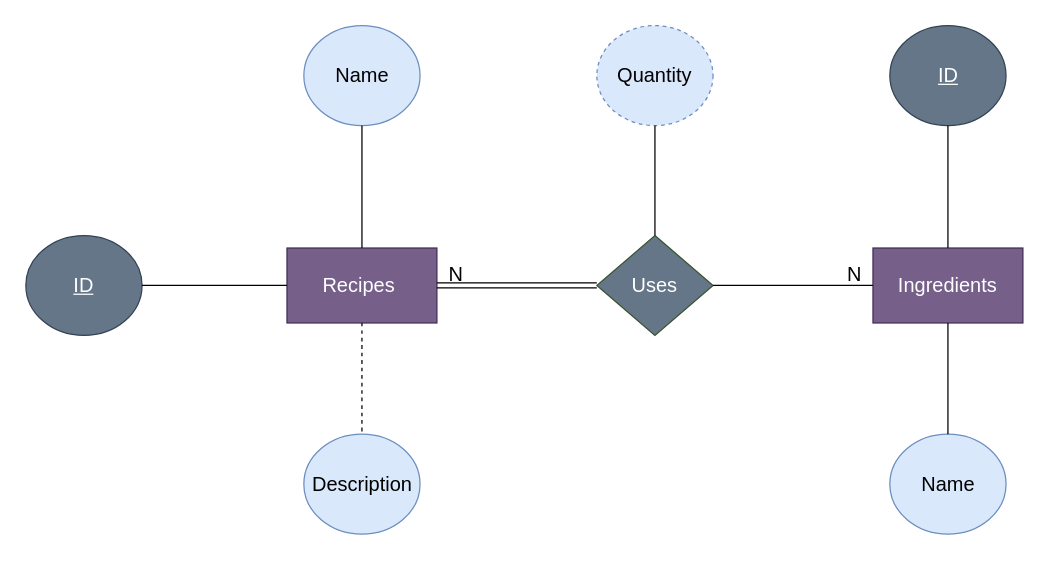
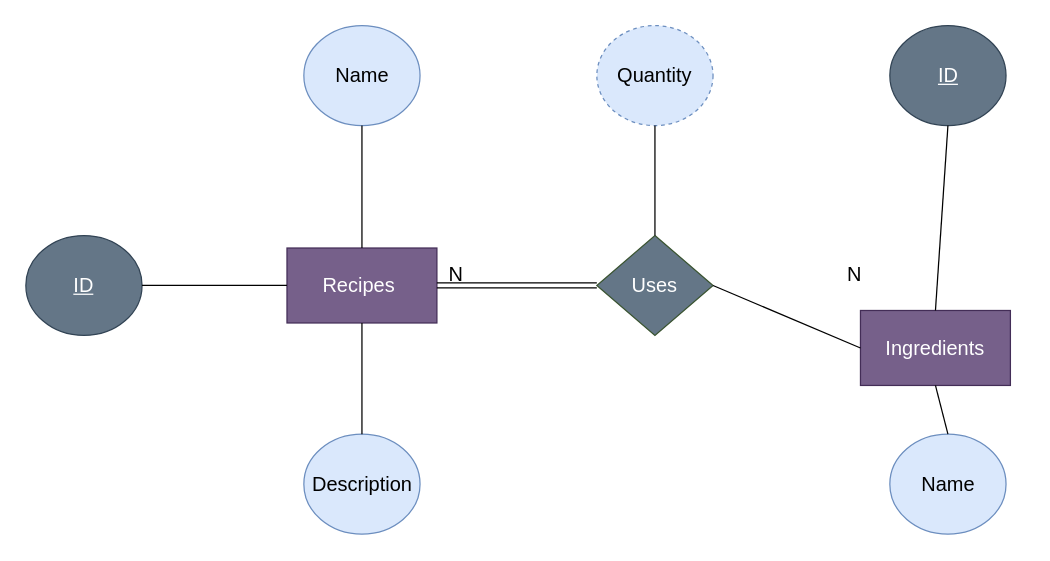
node "Ingredients": moved (948, 286) -> (936, 348)
edge "Recipes" -- "Description": style dashed -> solid
